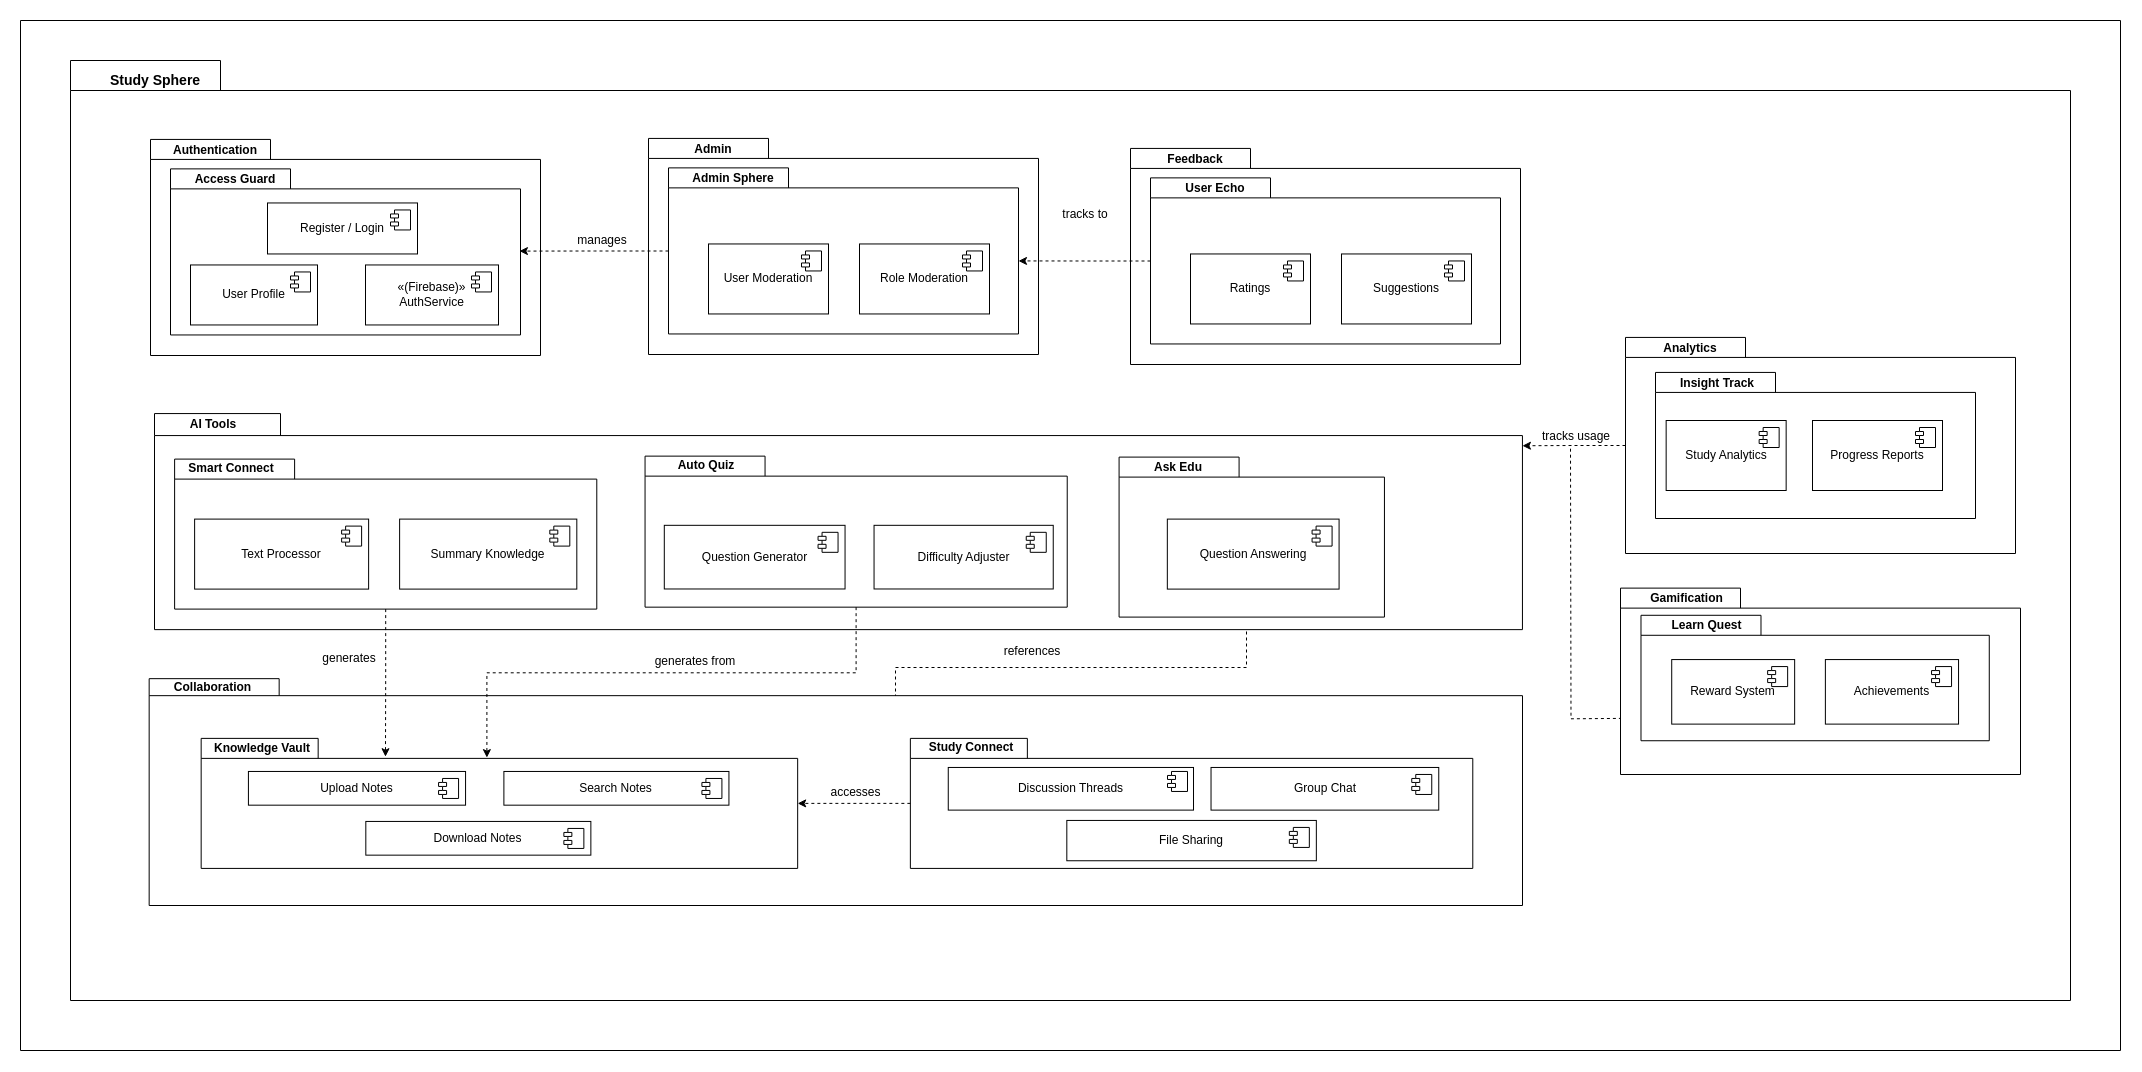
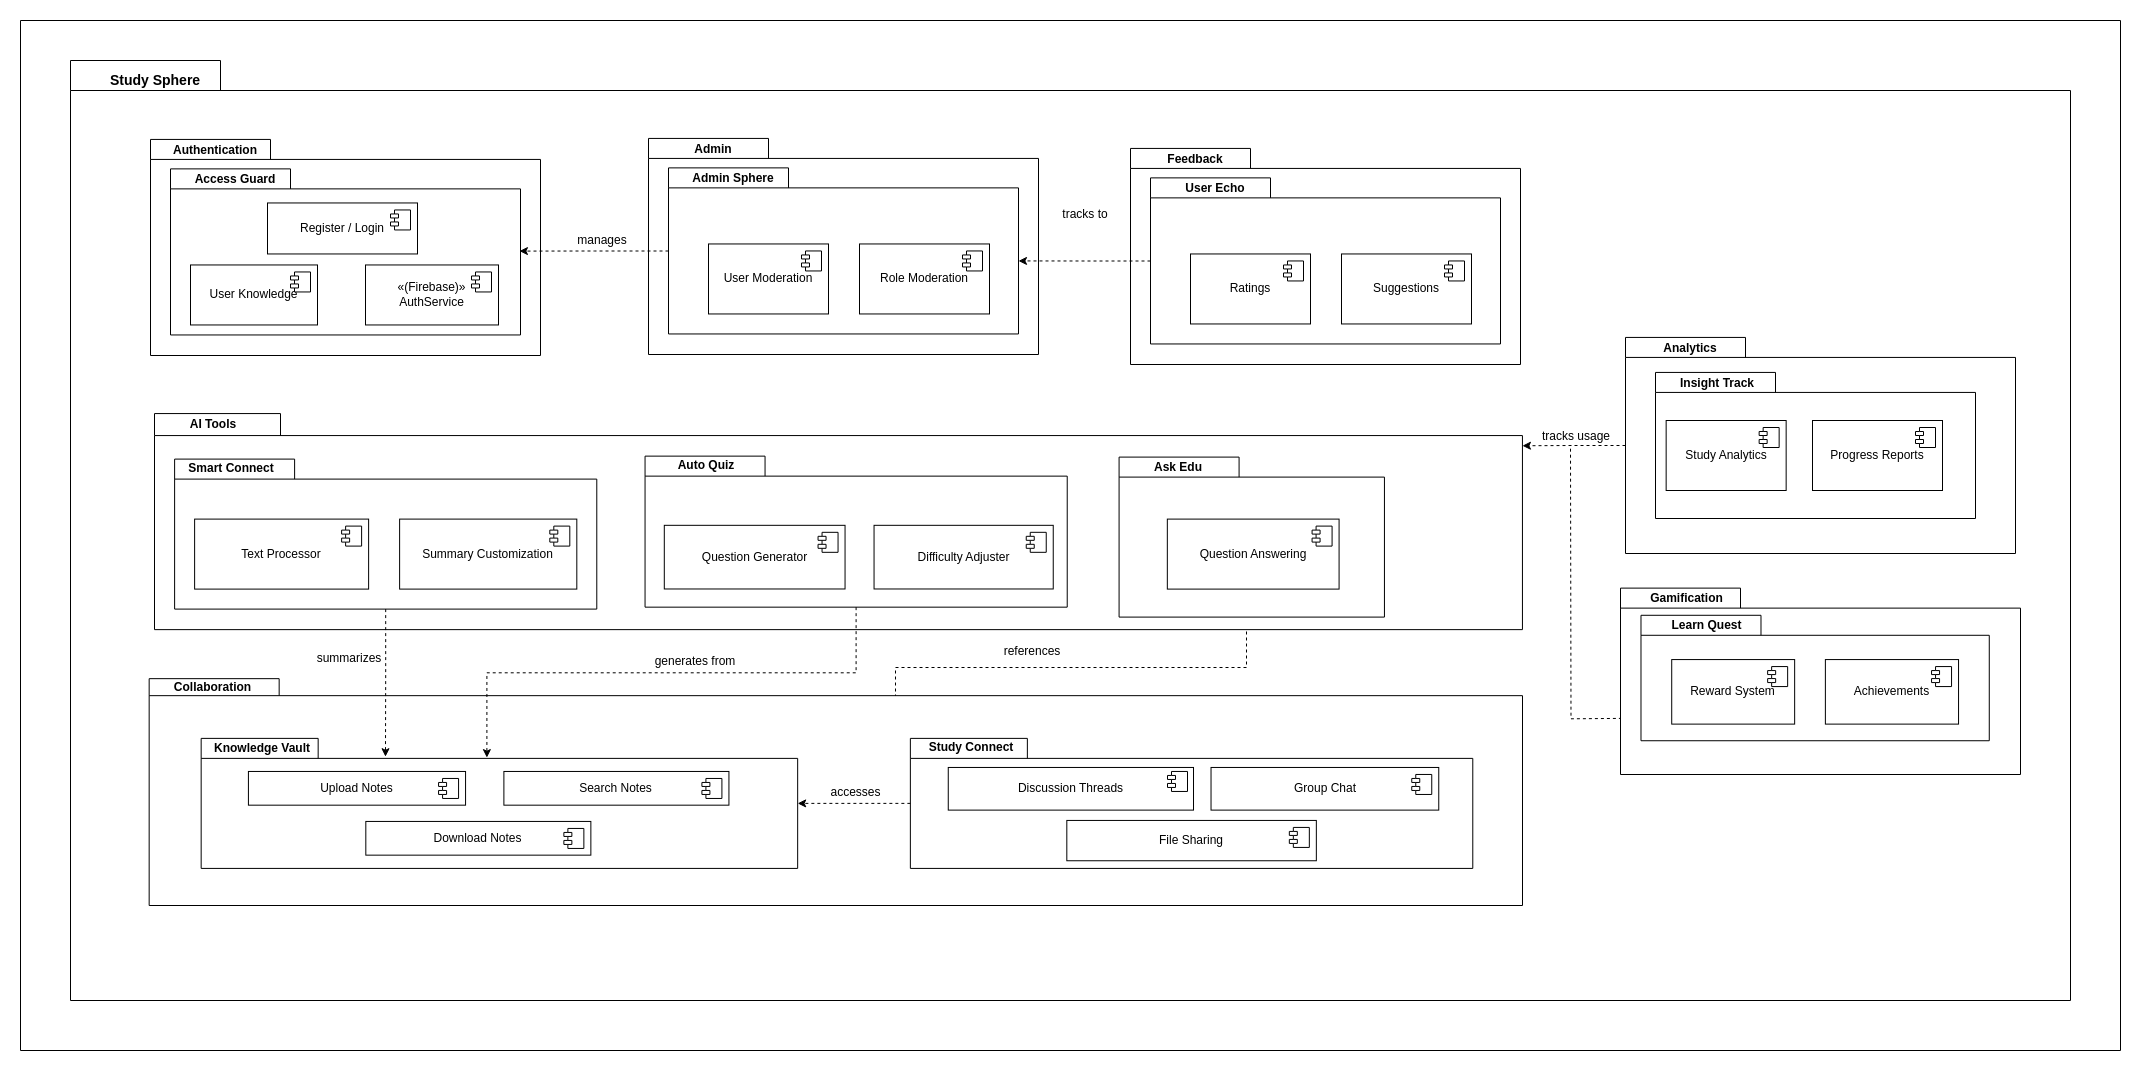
node "User Profile": label "User Profile" -> "User Knowledge"
node "Summary Knowledge": label "Summary Knowledge" -> "Summary Customization"
node "generates": label "generates" -> "summarizes"
